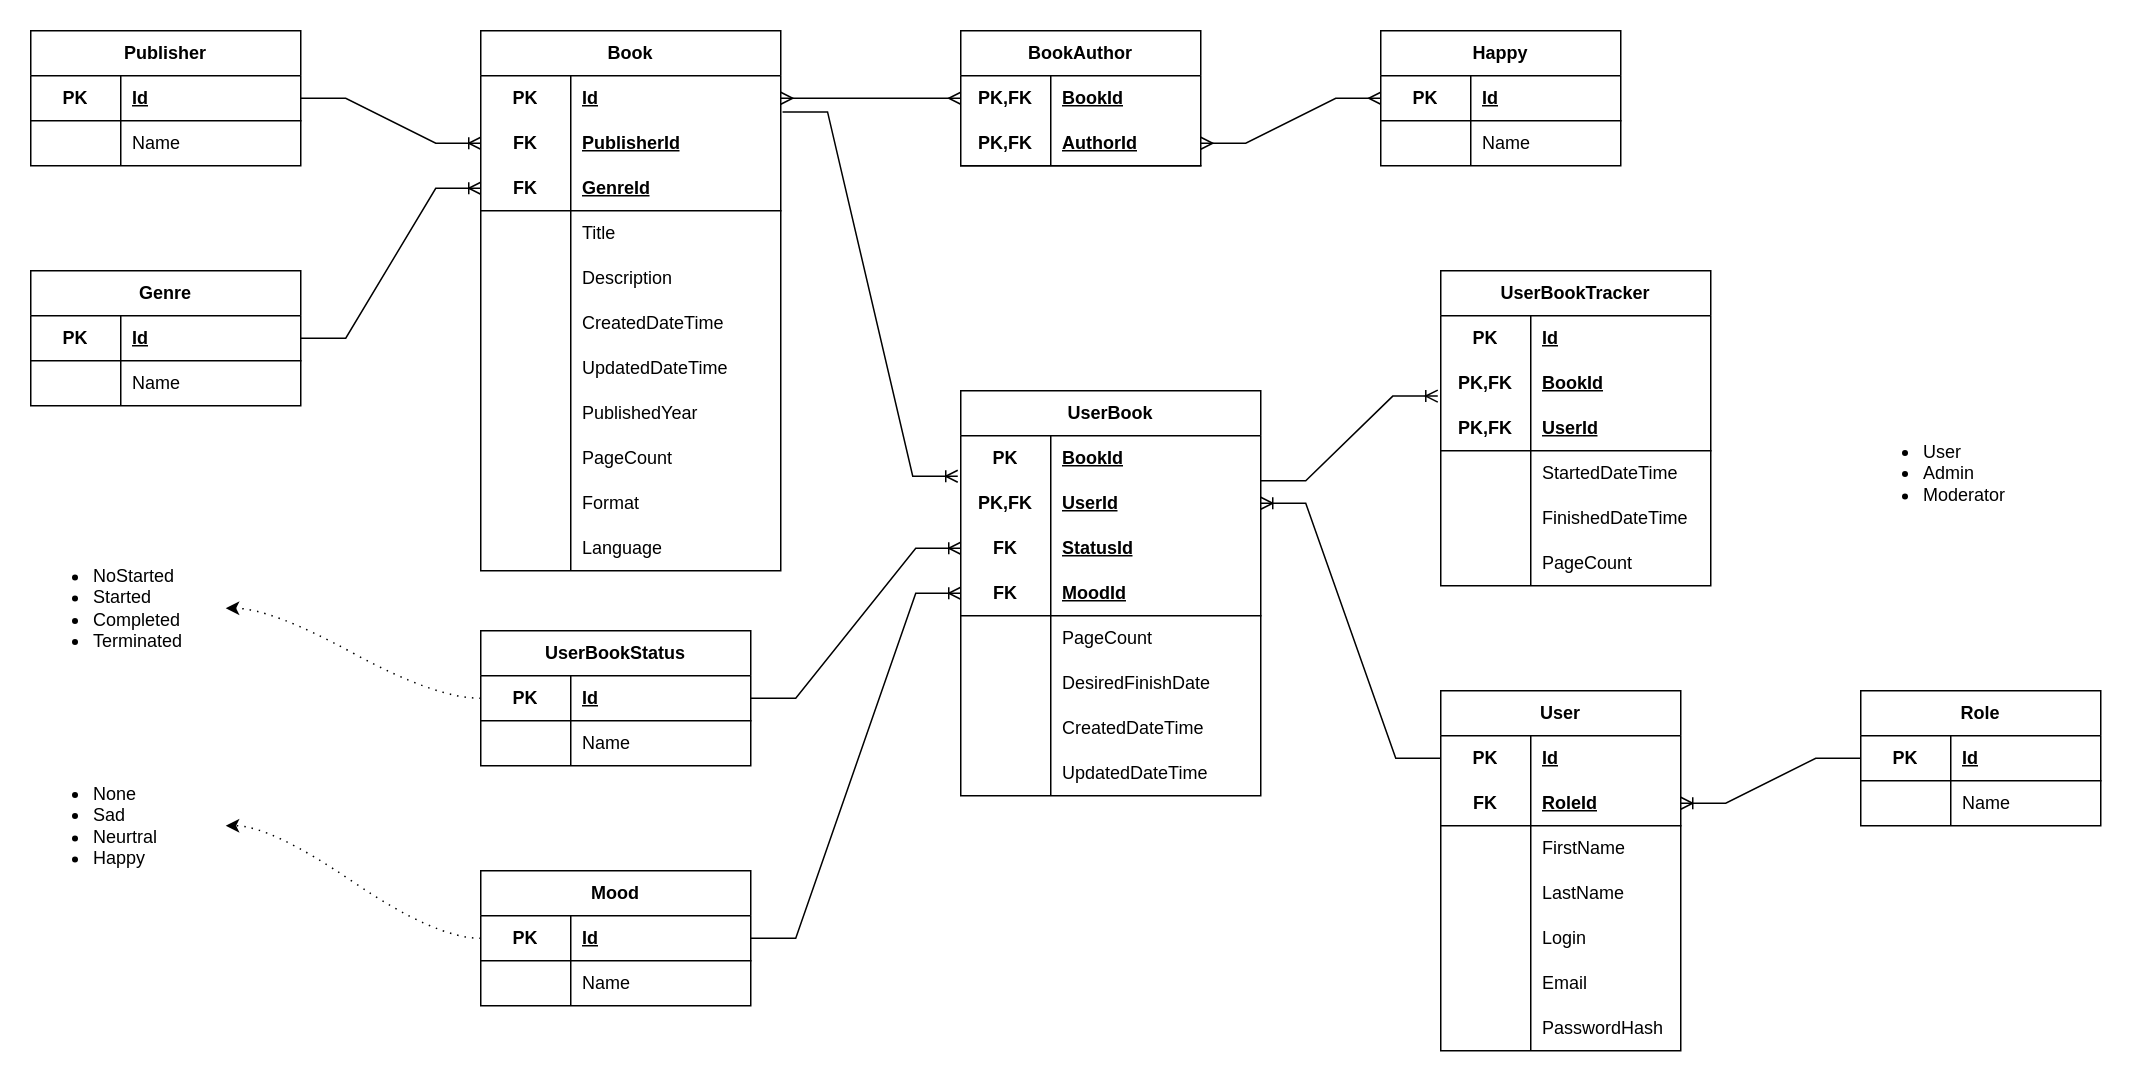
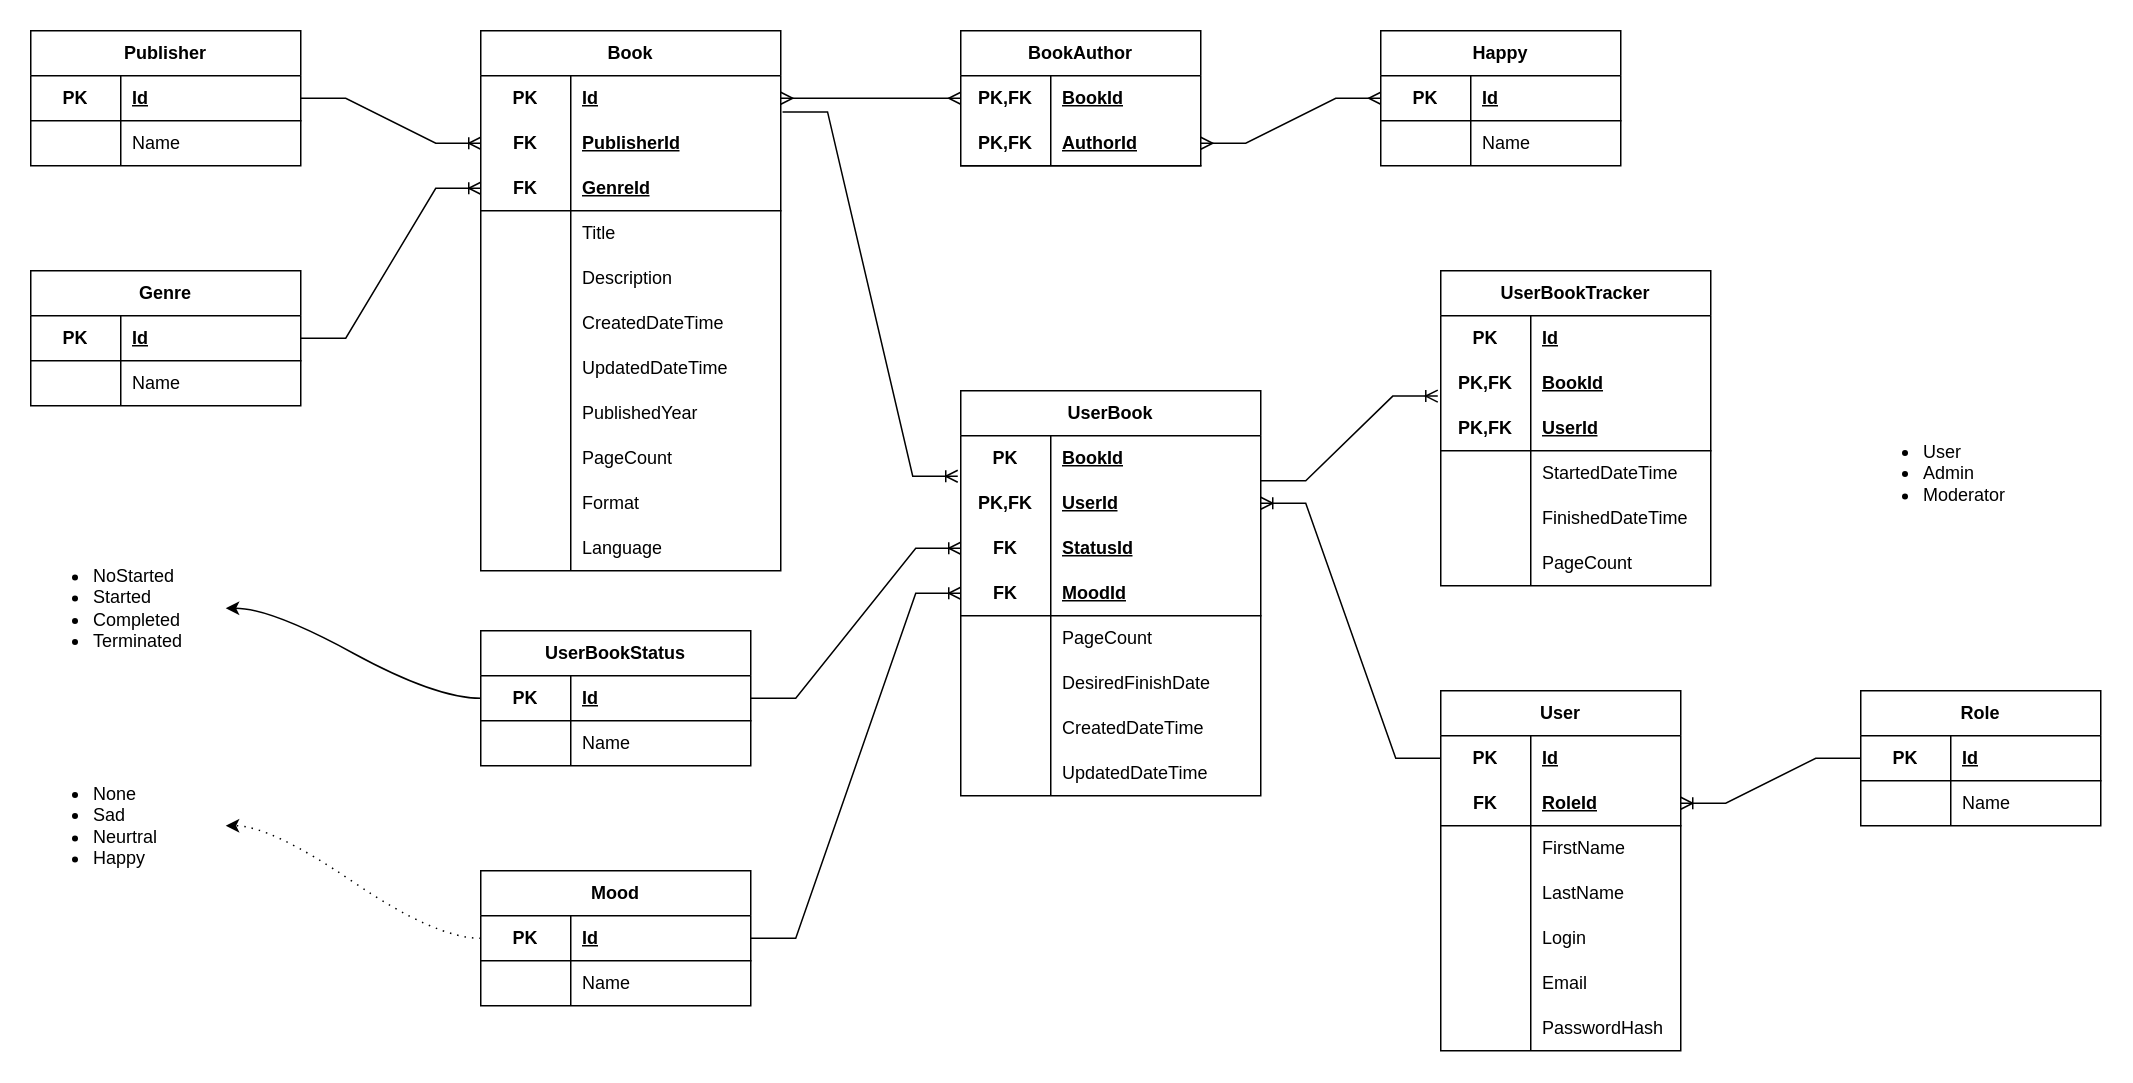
edge "UserBookStatus" -> "NoStarted Started Completed Terminated": style dashed -> solid
